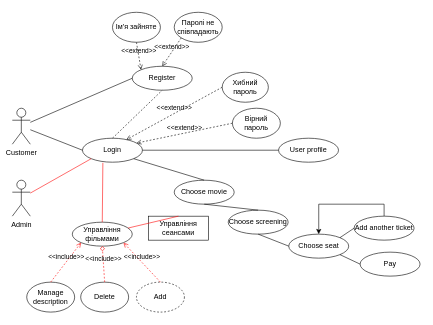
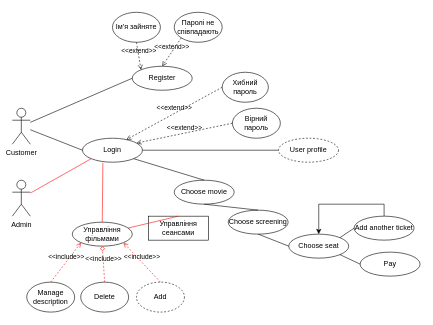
edge "Register" -- "Login": removed
node "User profile": style solid -> dashed
